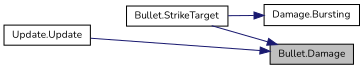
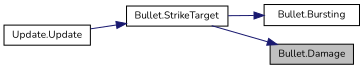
node "Damage.Bursting": label "Damage.Bursting" -> "Bullet.Bursting"
edge "Update.Update" -> "Bullet.Damage": now "Update.Update" -> "Bullet.StrikeTarget"
